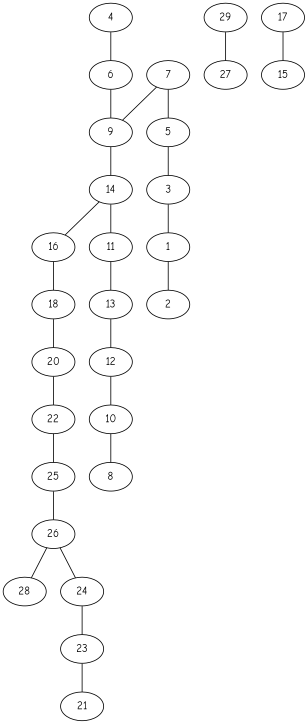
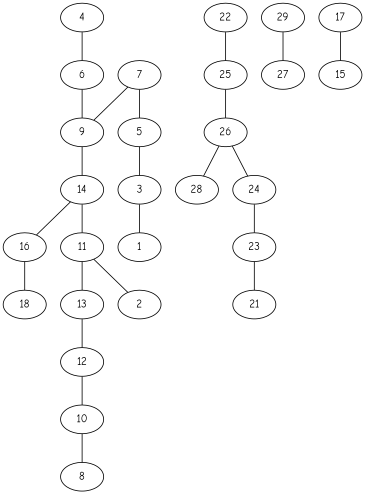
edge "1" -- "2": now "11" -- "2"
node "20": removed
